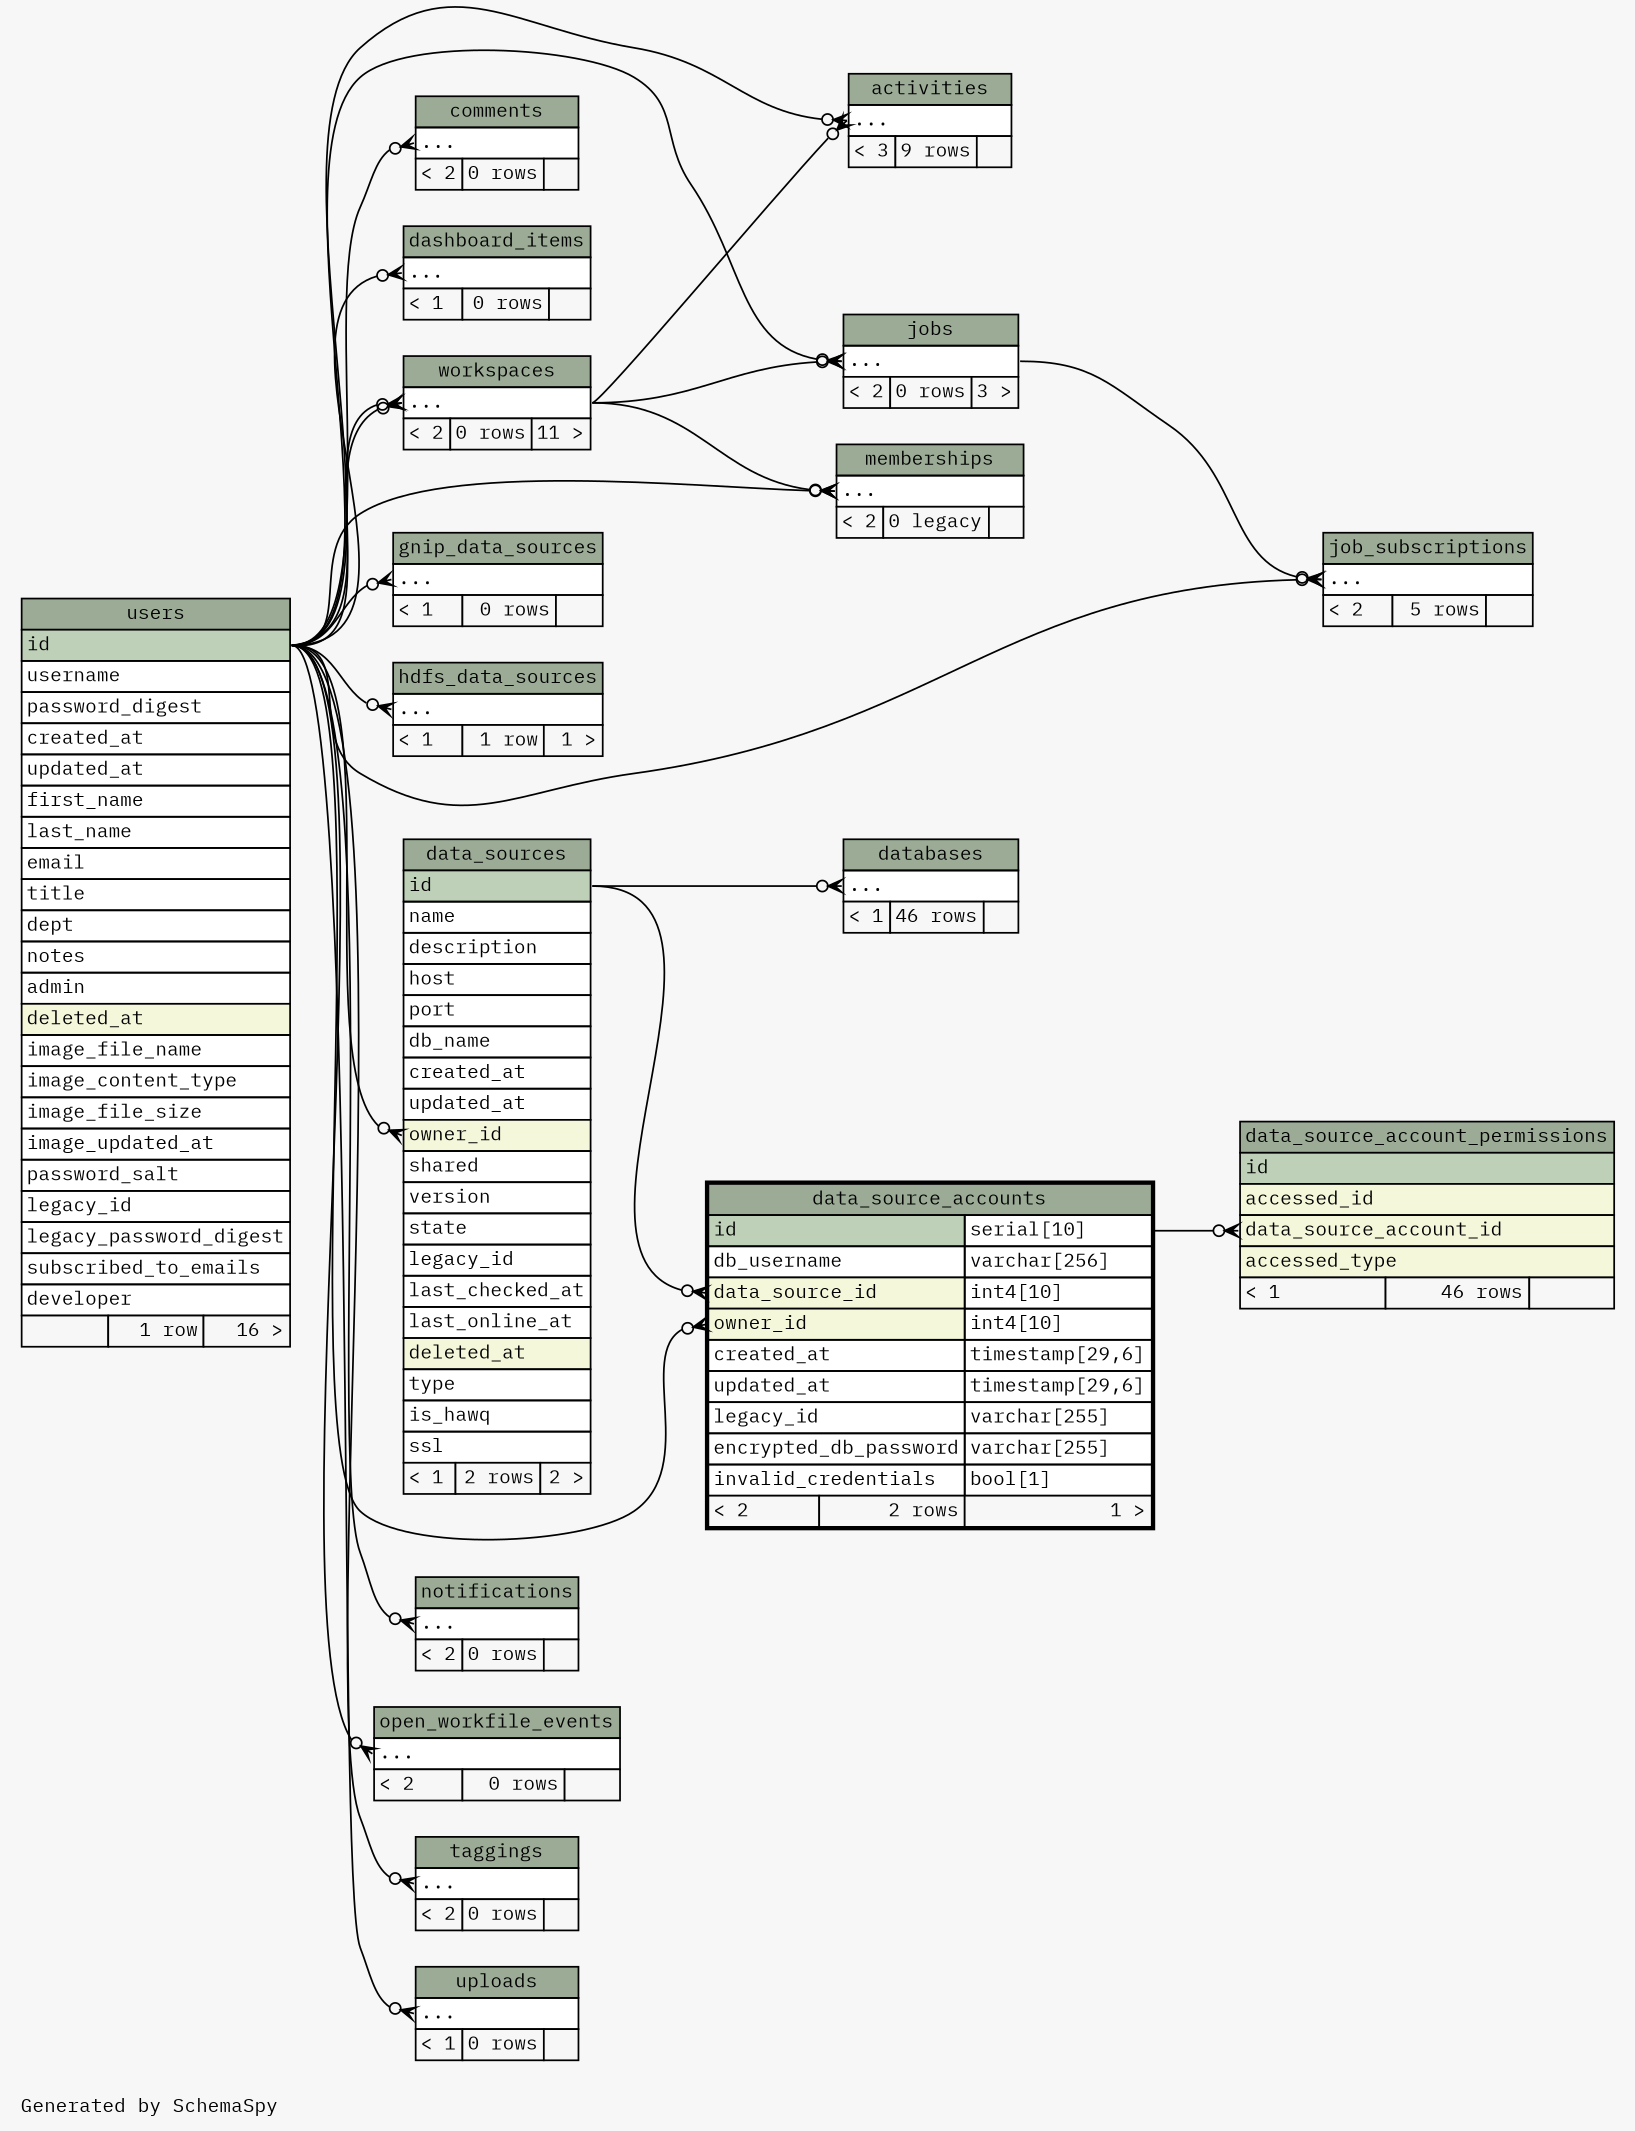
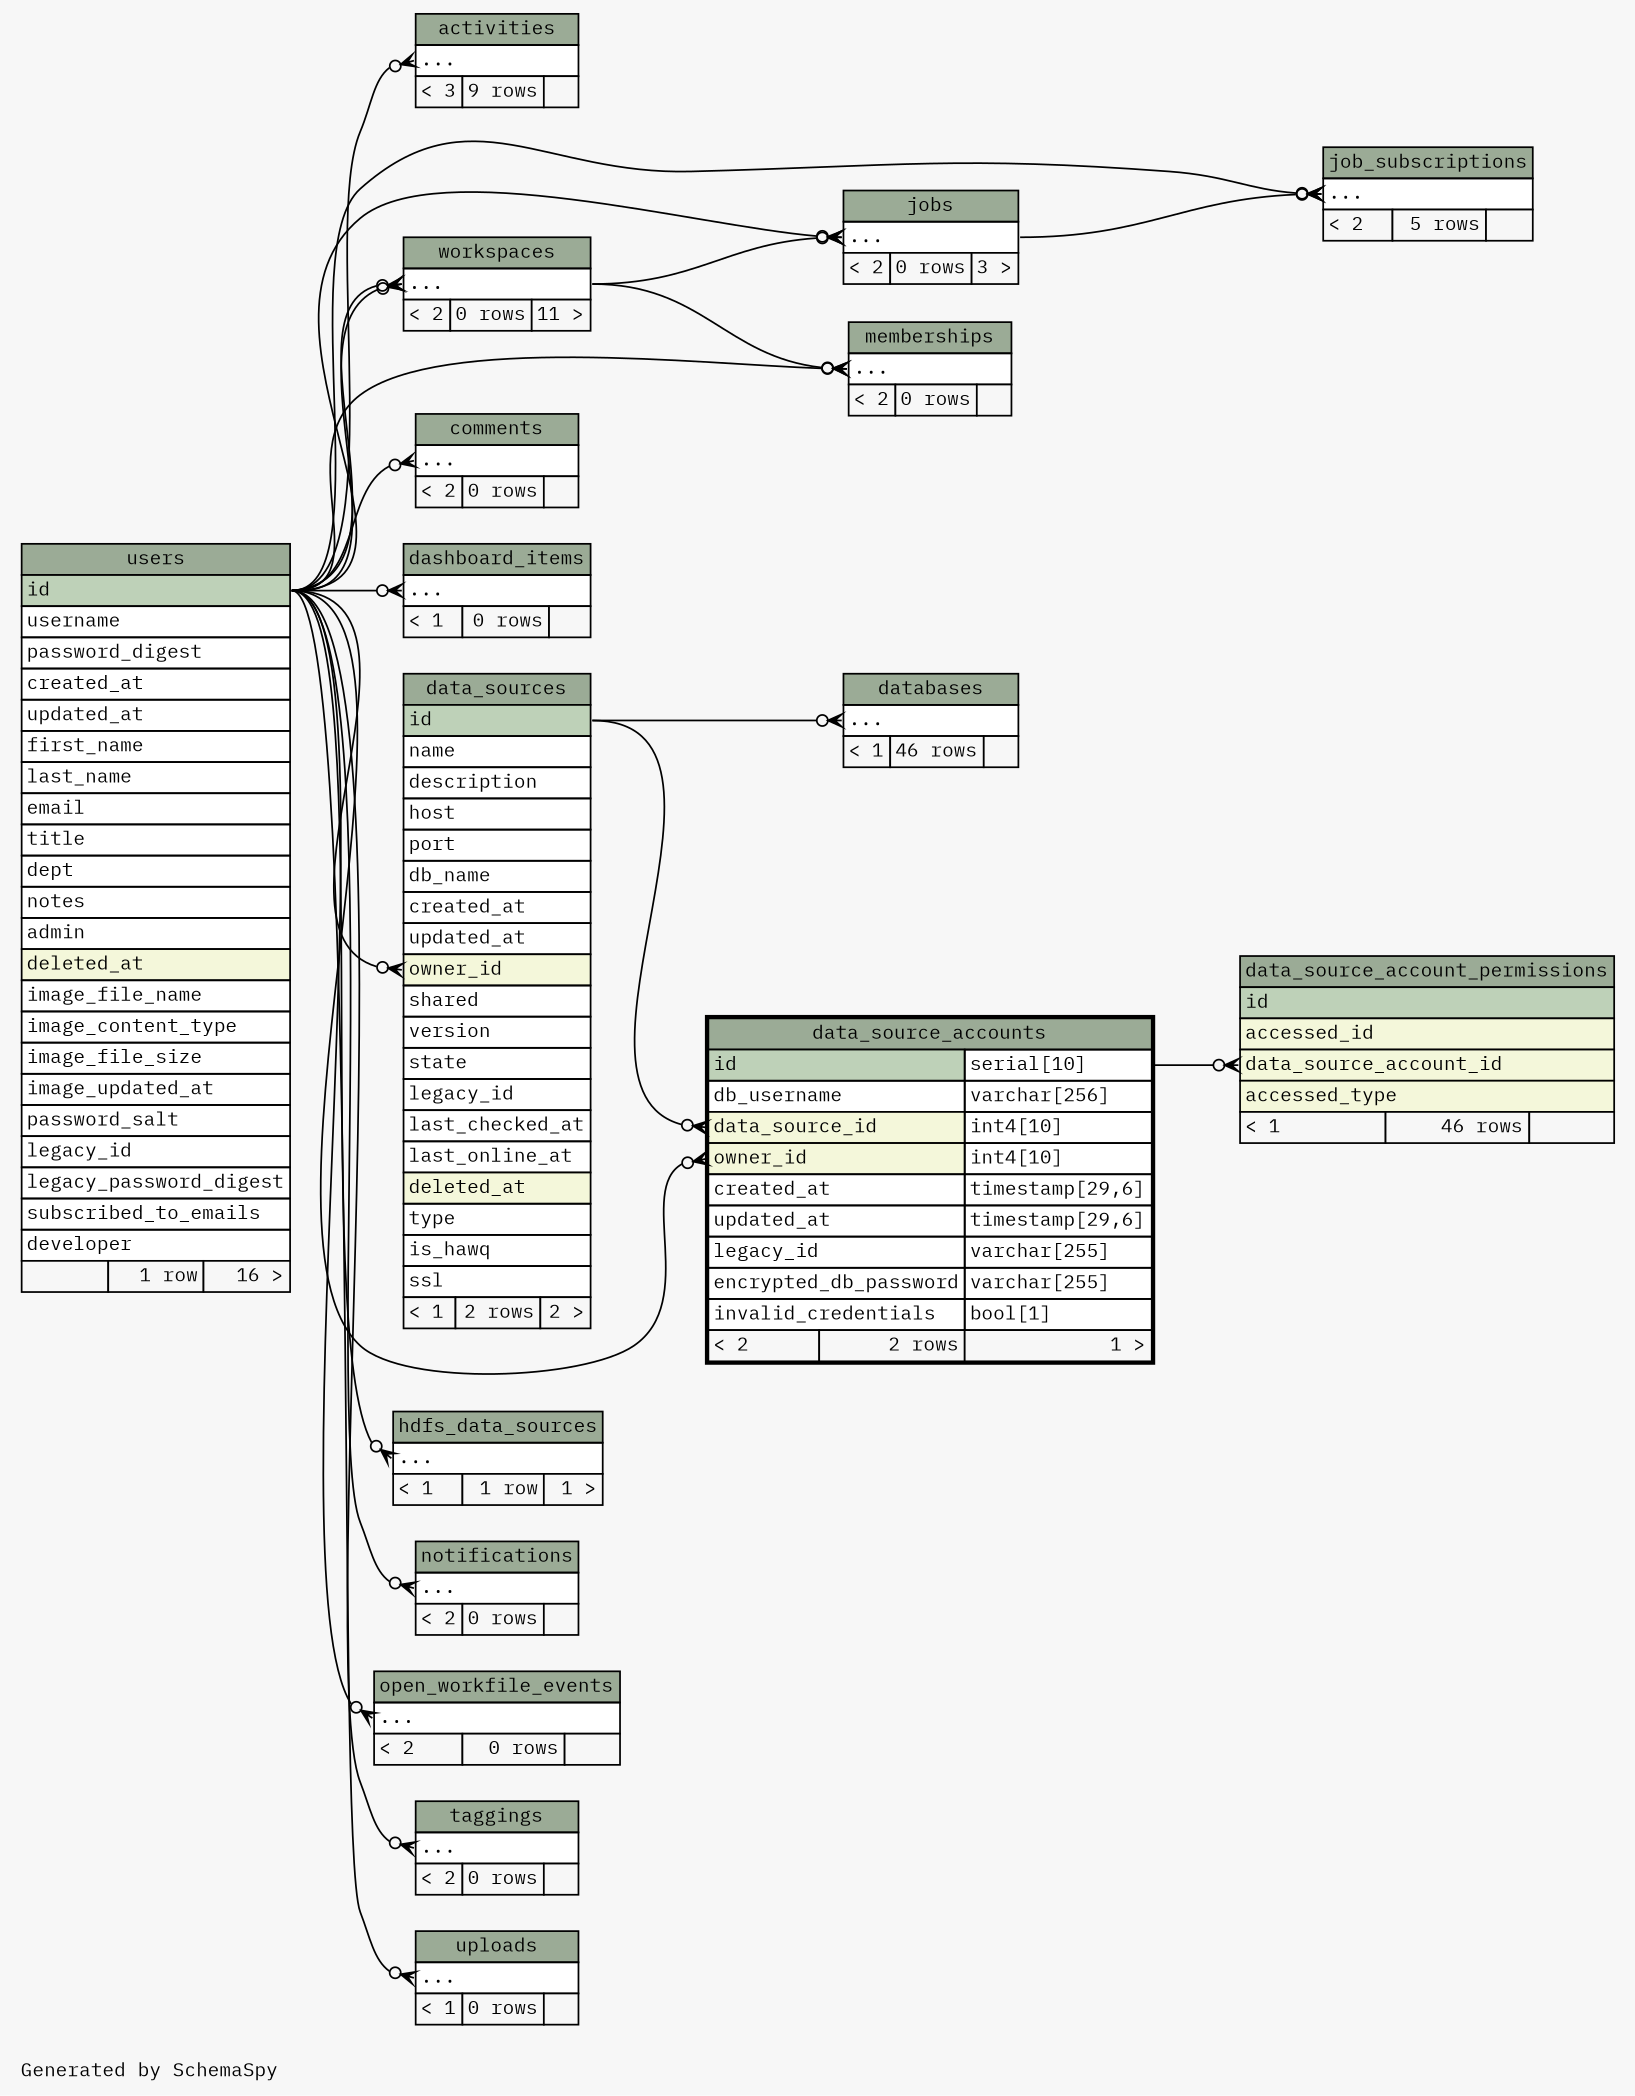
edge "workspaces" -> "activities": removed
node "memberships": text "0 legacy" -> "0 rows"
node "gnip_data_sources": removed
